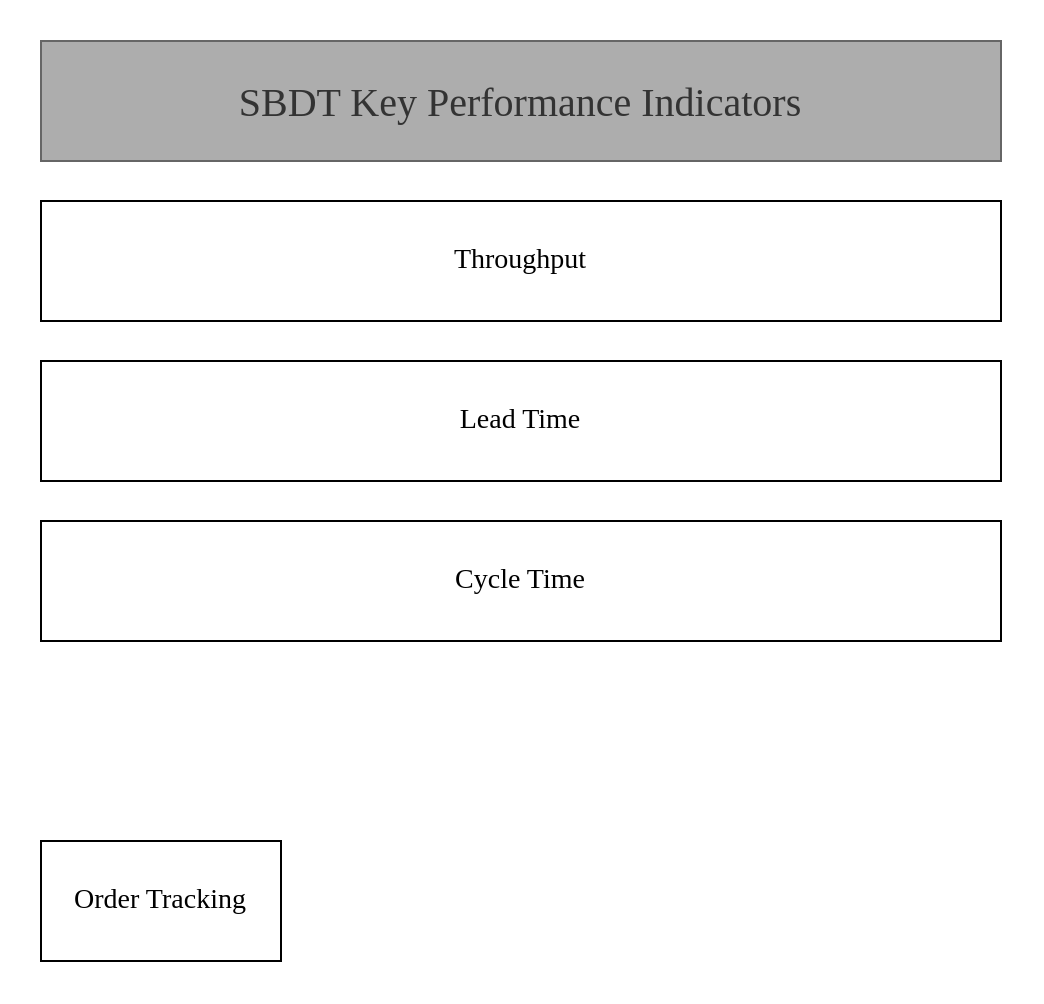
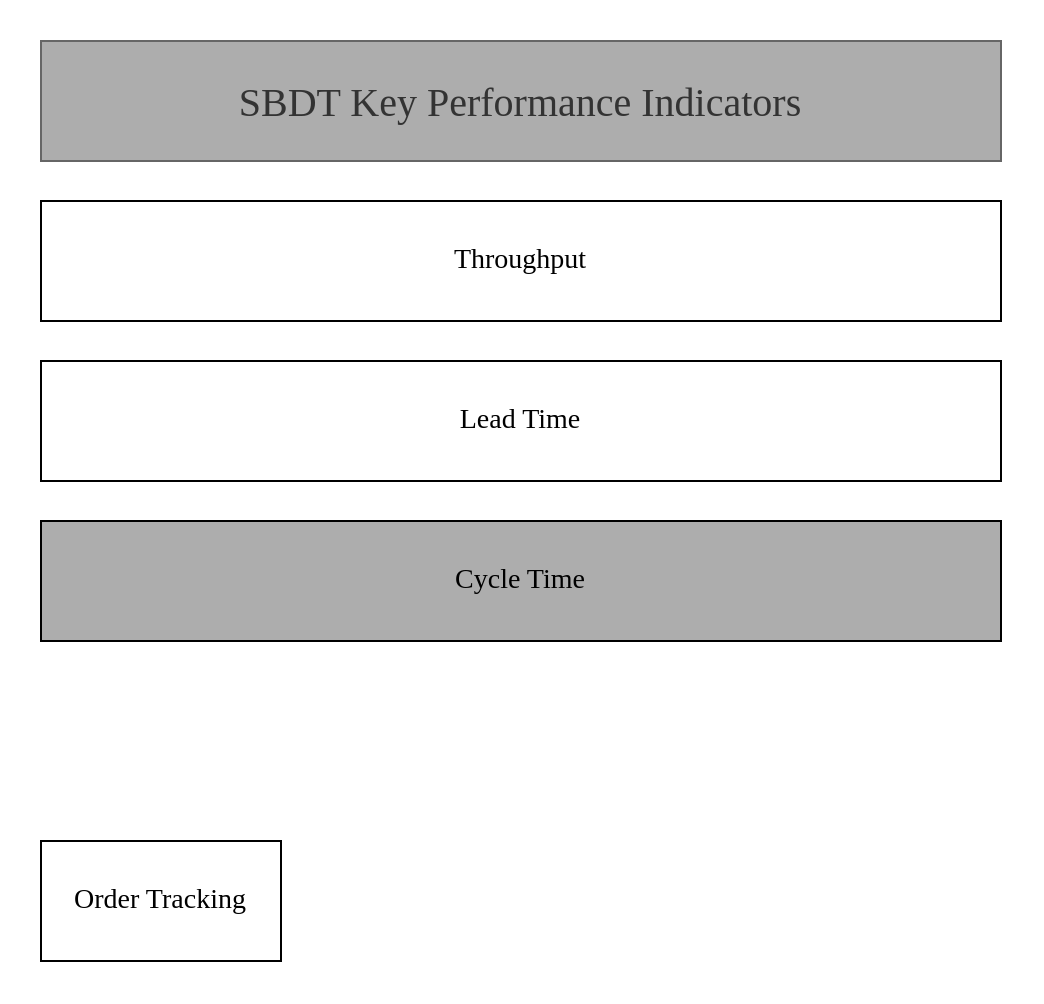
node "Cycle Time": fillcolor #ffffff -> #adadad
